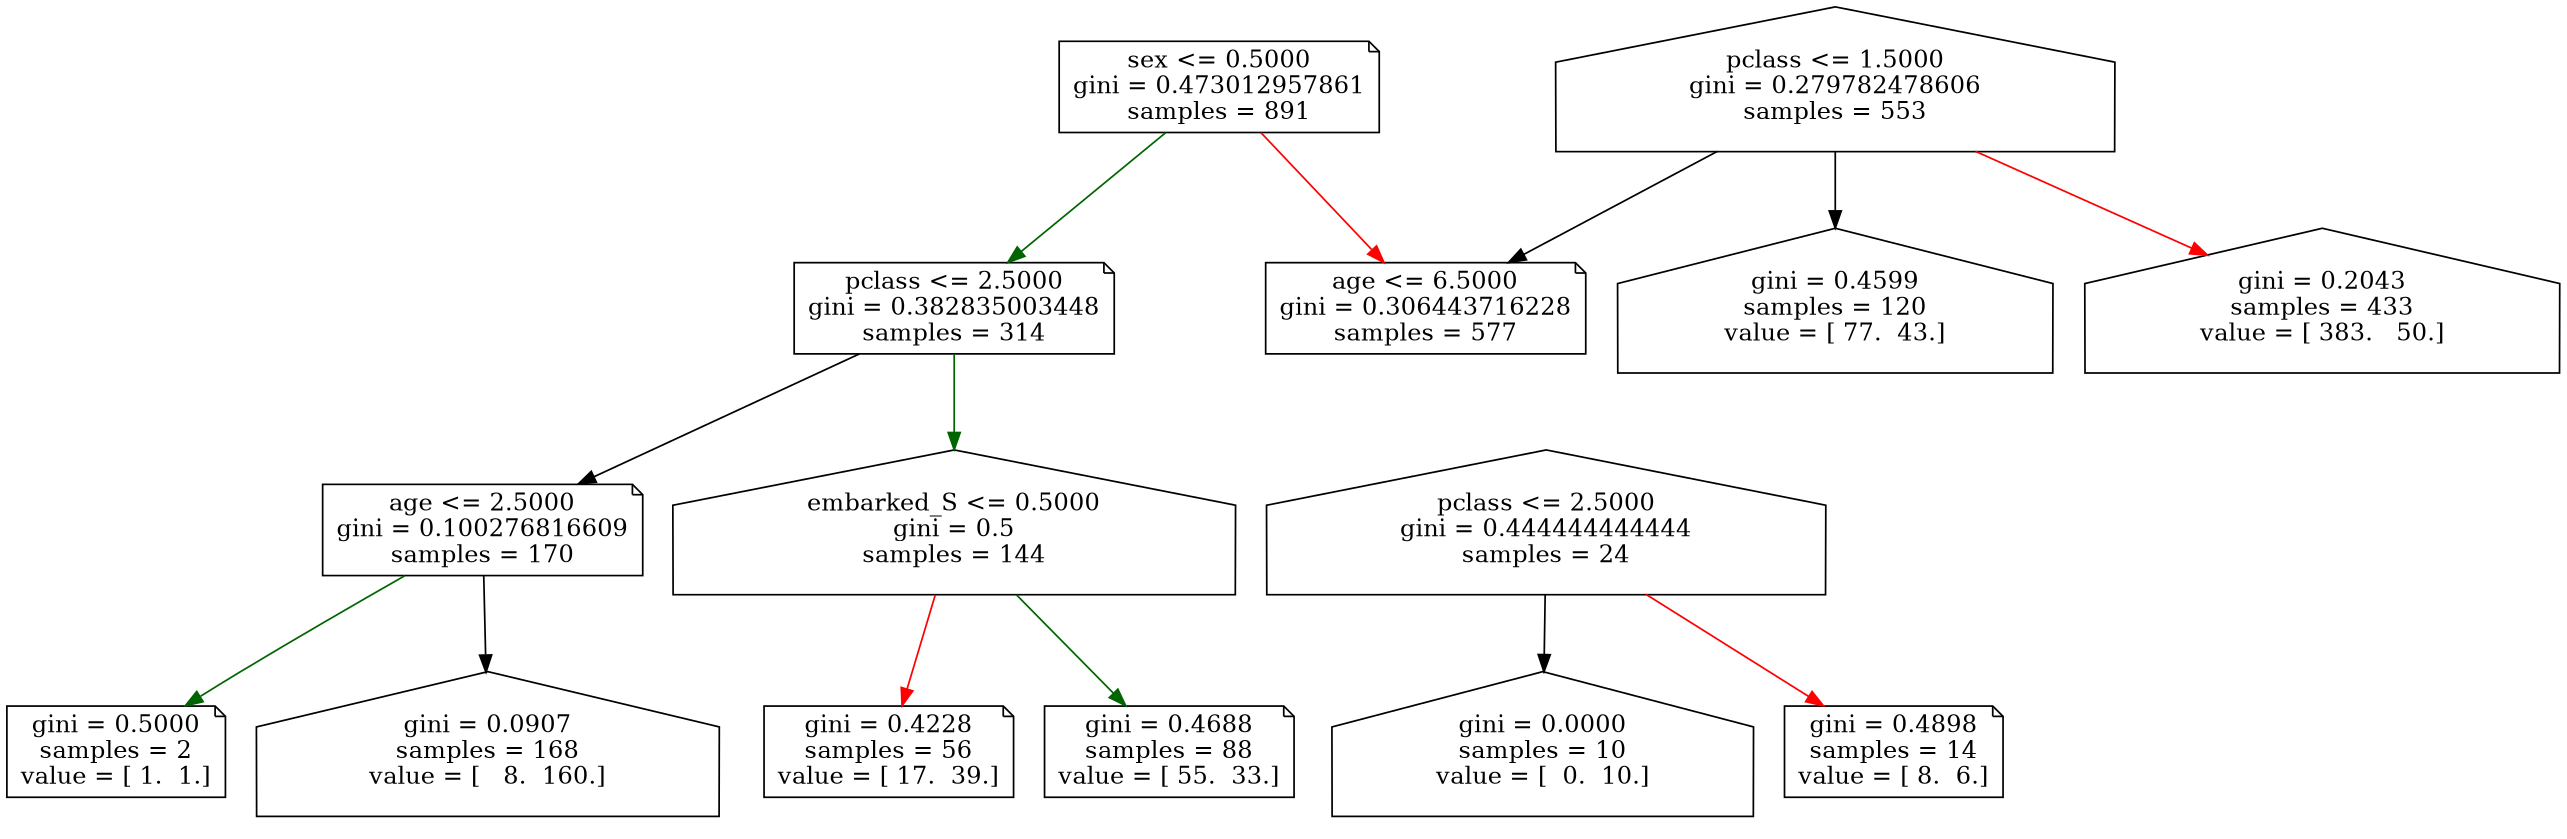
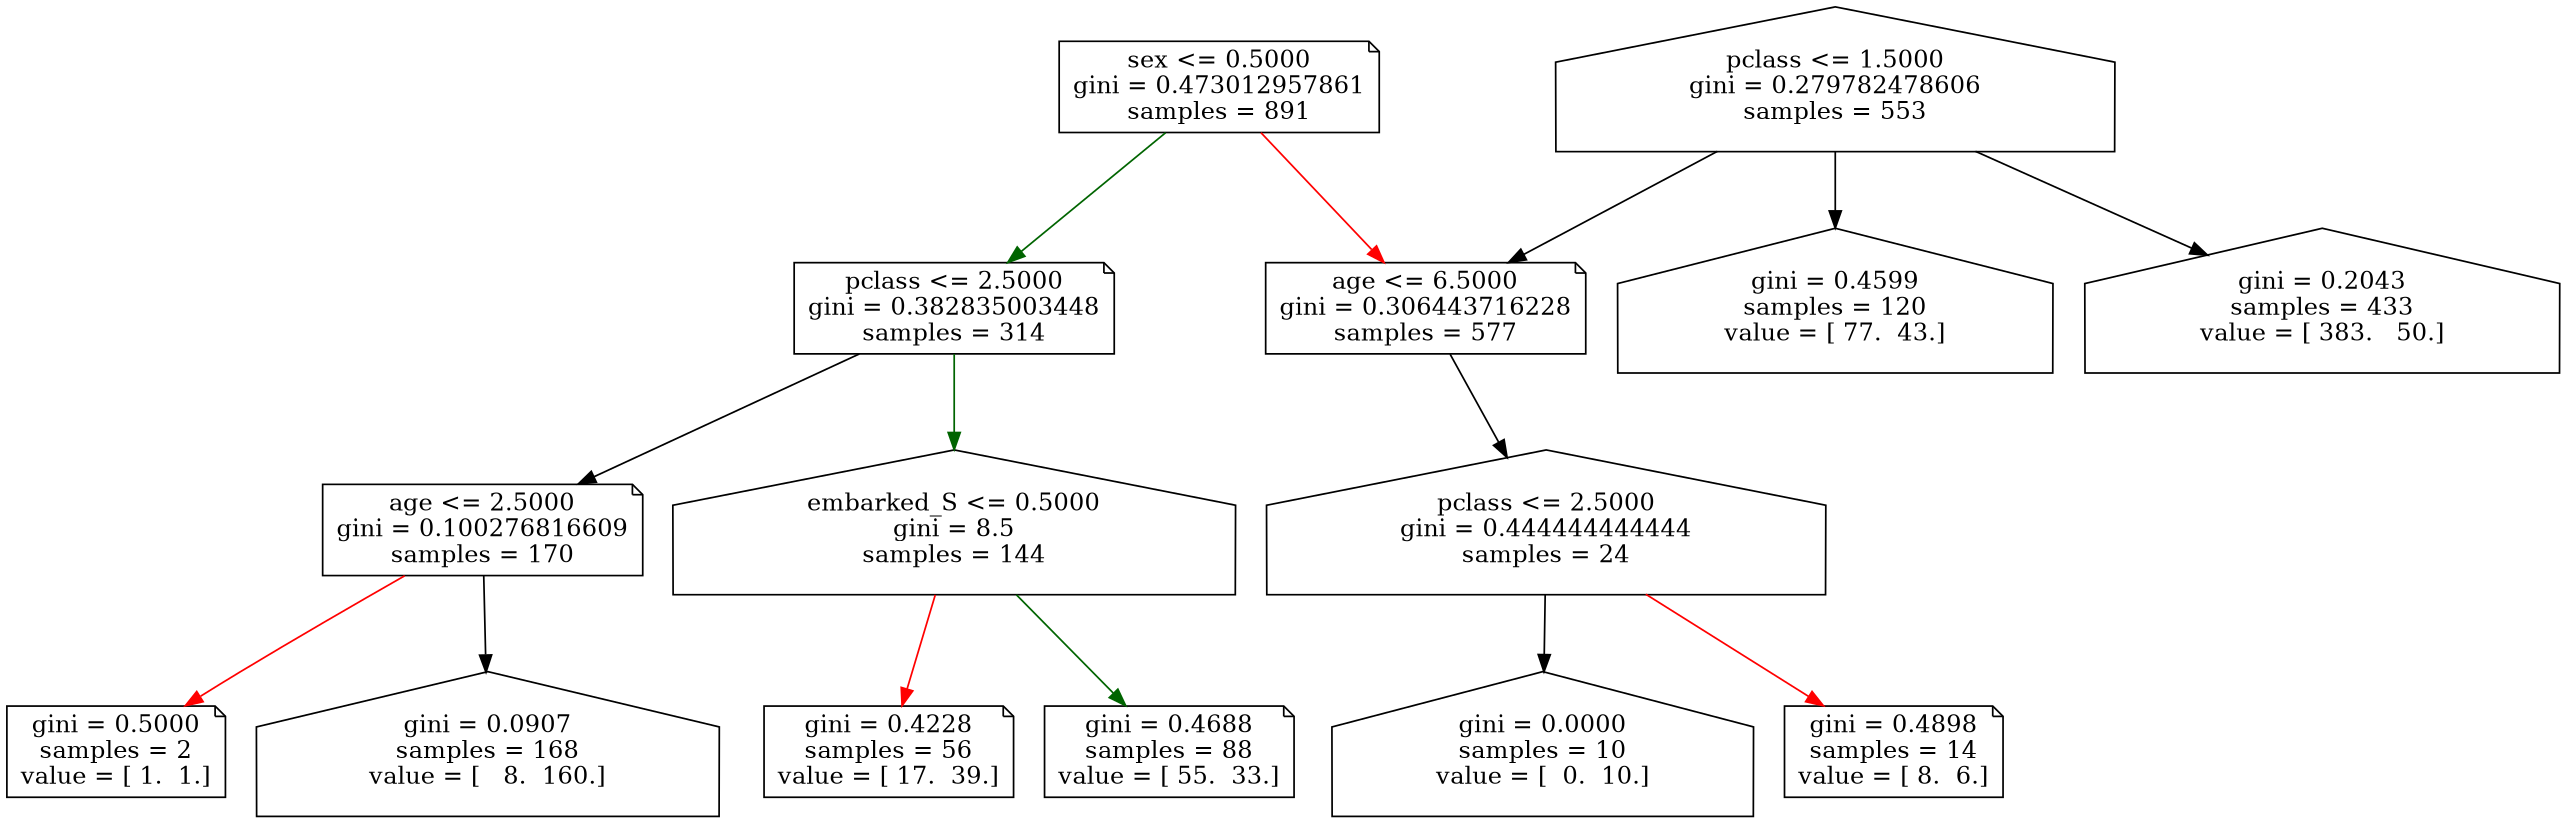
edge "pclass <= 1.5000 gini = 0.279782478606 samples = 553" -> "gini = 0.2043 samples = 433 value = [ 383.   50.]": color red -> black
edge "age <= 6.5000 gini = 0.306443716228 samples = 577" -> "pclass <= 2.5000 gini = 0.444444444444 samples = 24": added
node "embarked_S <= 0.5000 gini = 0.5 samples = 144": label "embarked_S <= 0.5000 gini = 0.5 samples = 144" -> "embarked_S <= 0.5000 gini = 8.5 samples = 144"
edge "age <= 2.5000 gini = 0.100276816609 samples = 170" -> "gini = 0.5000 samples = 2 value = [ 1.  1.]": color darkgreen -> red
